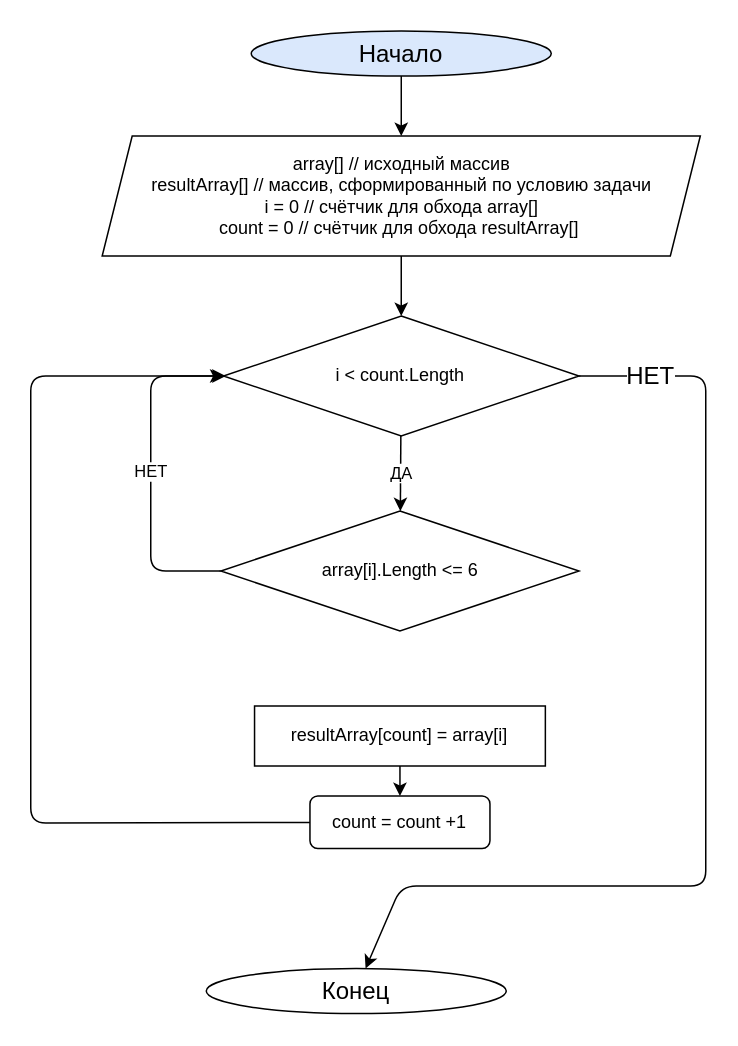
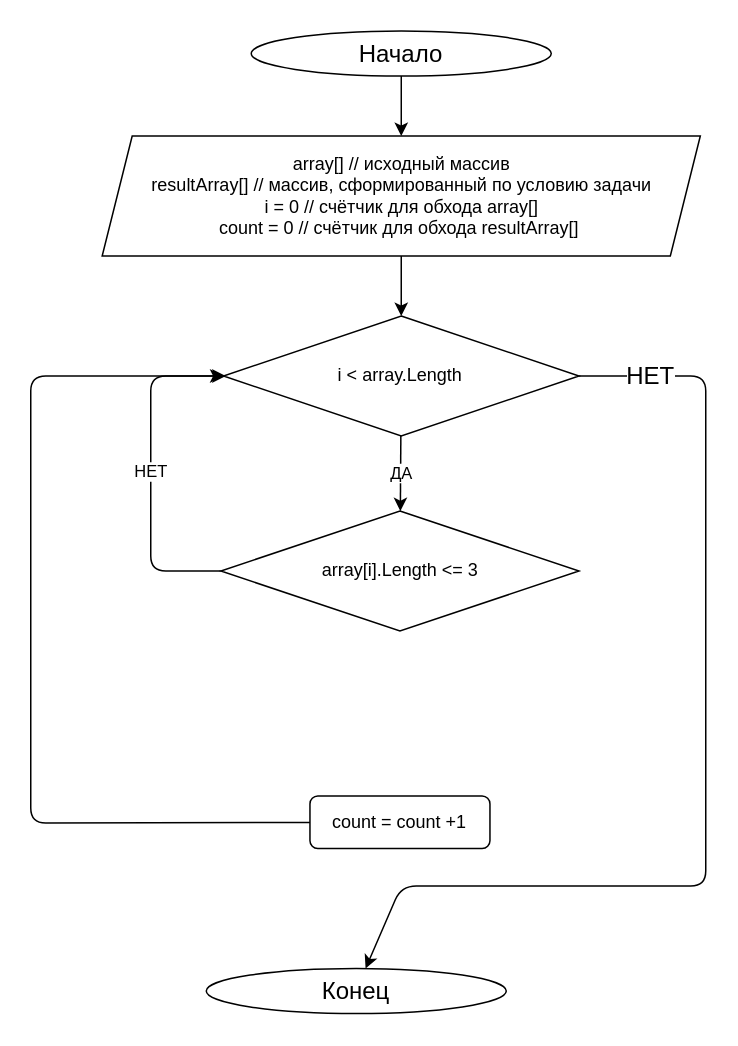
node "Начало": fillcolor #dae8fc -> #ffffff
node "i < count.Length": label "i < count.Length" -> "i < array.Length"
node "array[i].Length <= 6": label "array[i].Length <= 6" -> "array[i].Length <= 3"
node "resultArray[count] = array[i]": removed
edge "resultArray[count] = array[i]" -> "count = count +1": removed
